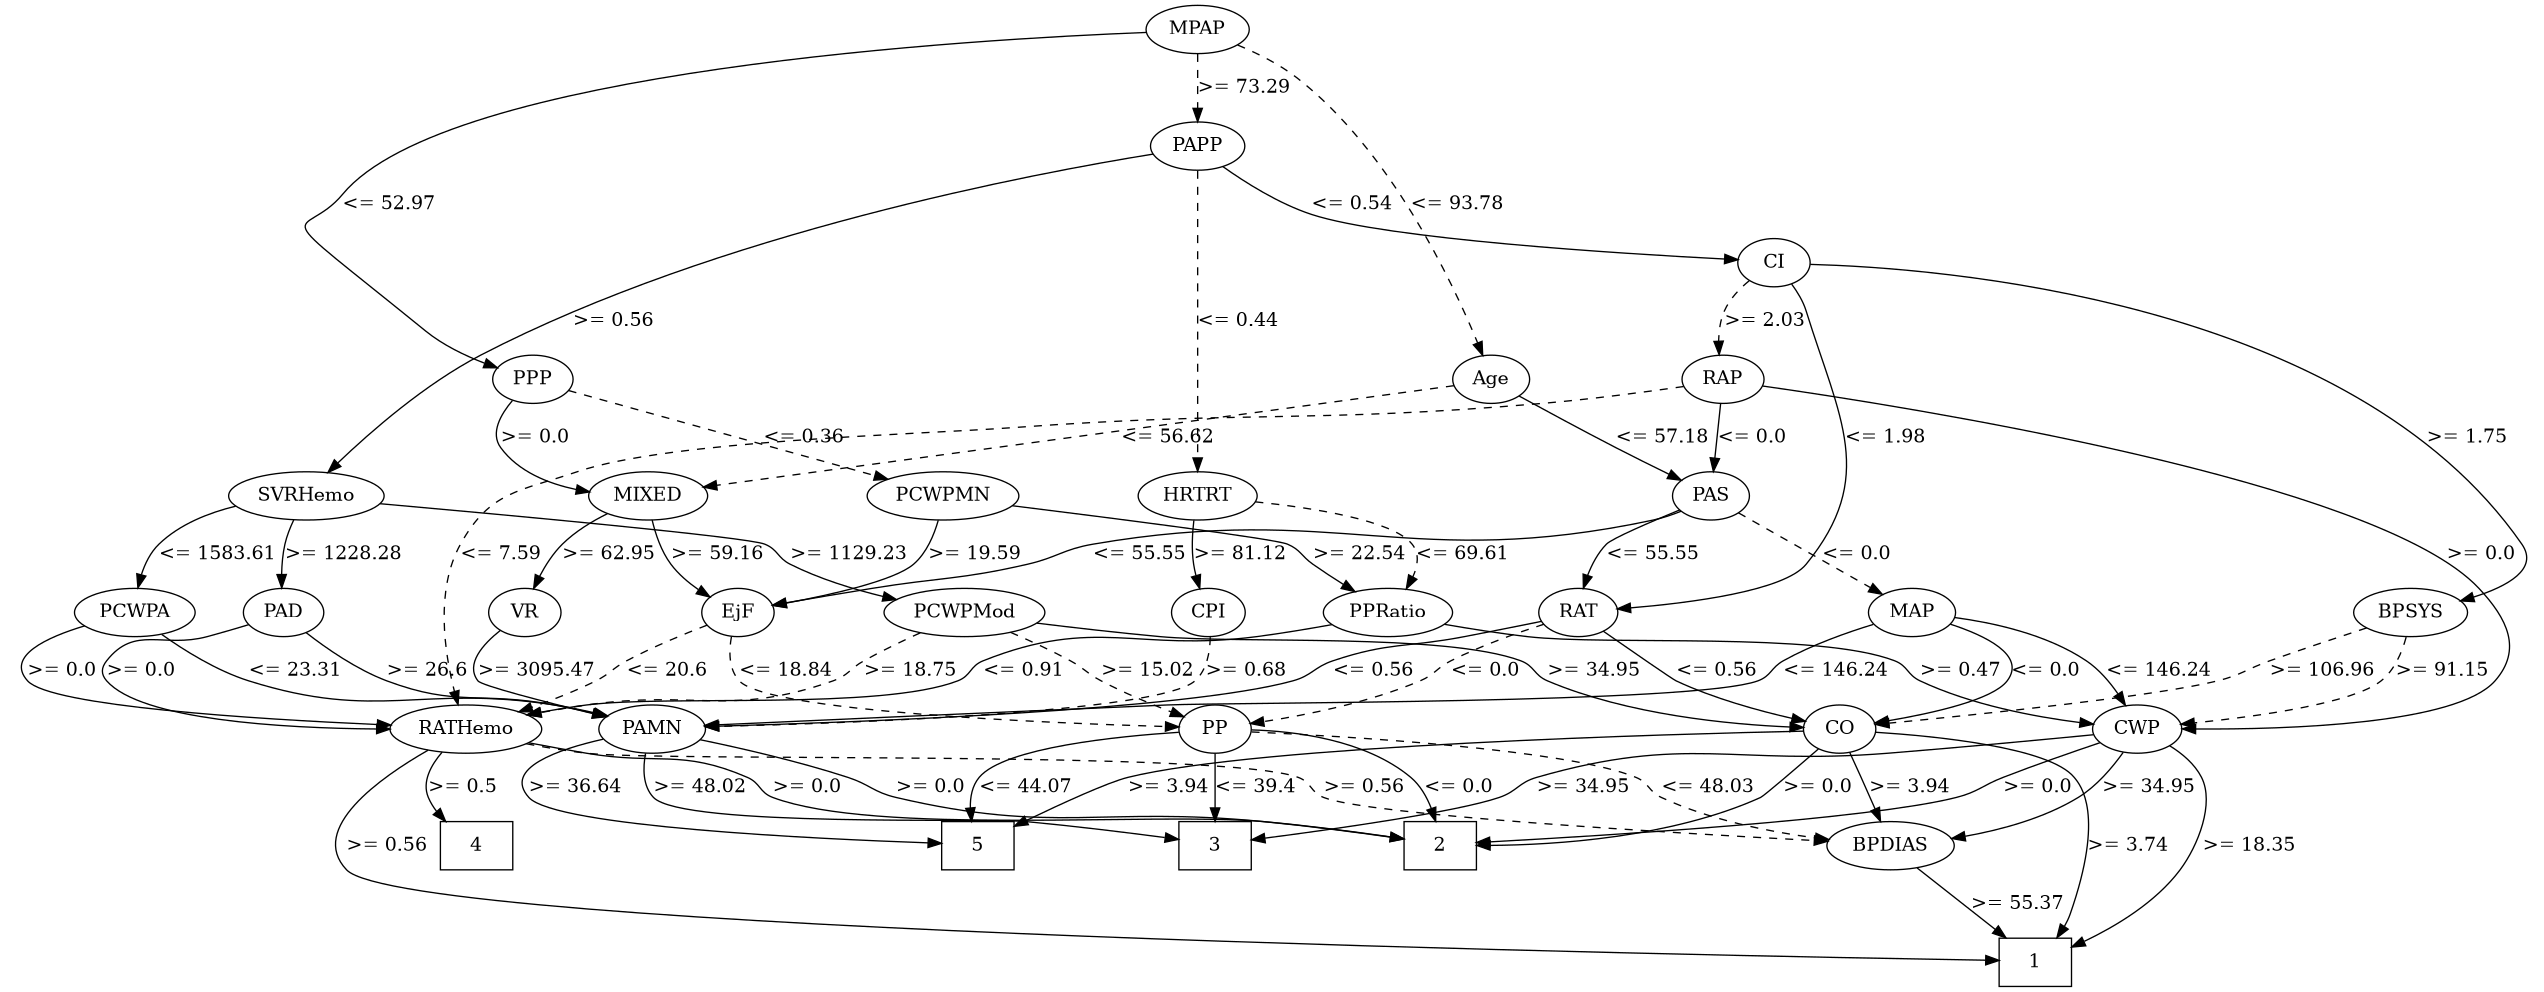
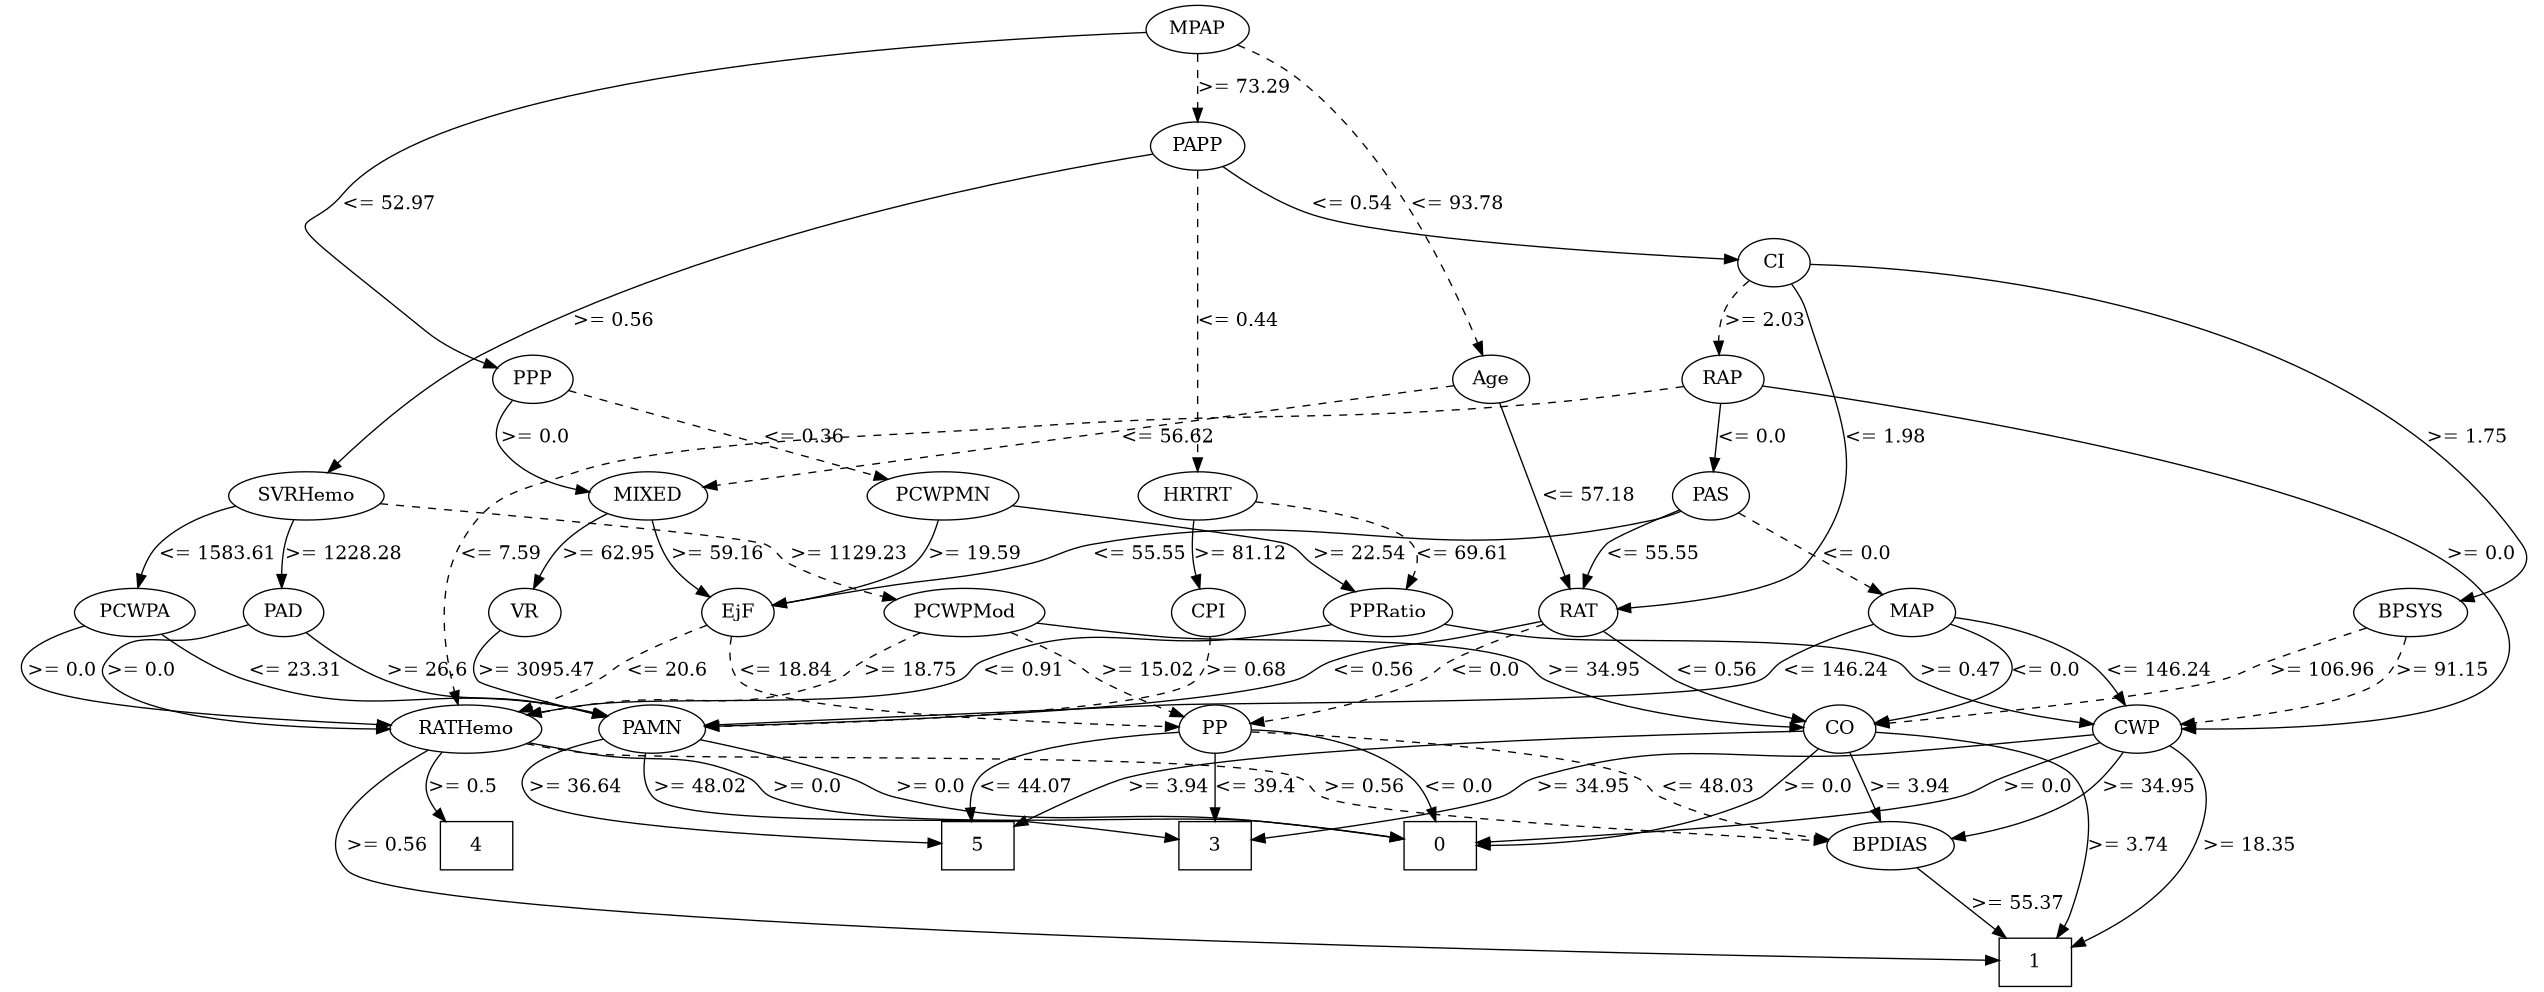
edge "Age" -> "PAS": now "Age" -> "RAT"
edge "SVRHemo" -> "PCWPMod": style solid -> dashed
node "2": label "2" -> "0"
